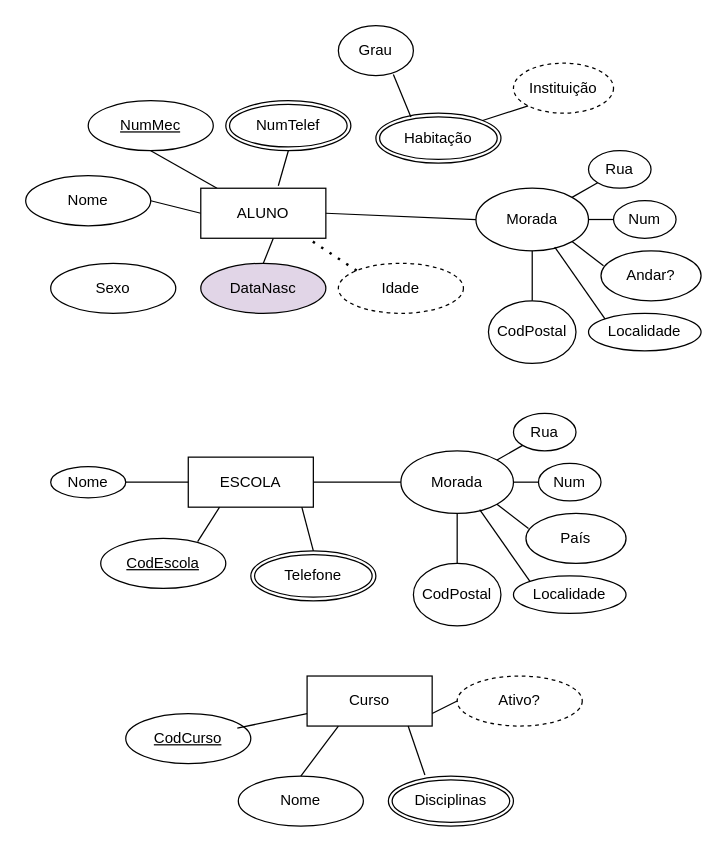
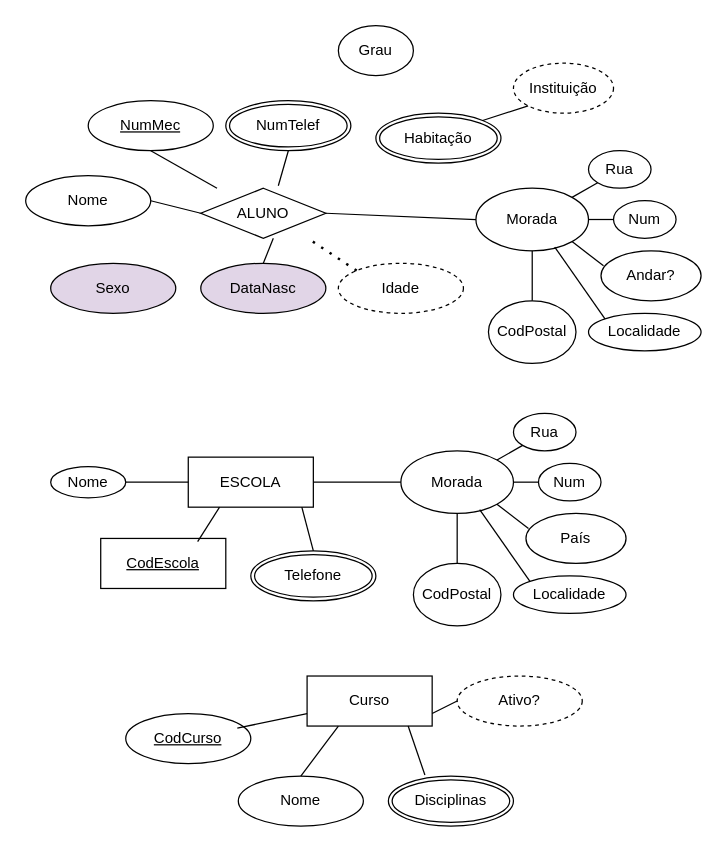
edge "Grau" -- "Habitação": removed
node "ALUNO": shape rectangle -> diamond
node "Sexo": fillcolor #ffffff -> #e1d5e7
node "CodEscola": shape ellipse -> rectangle
